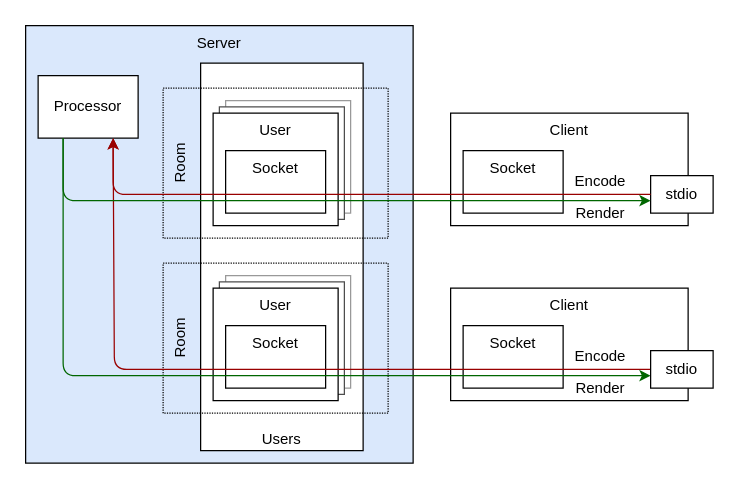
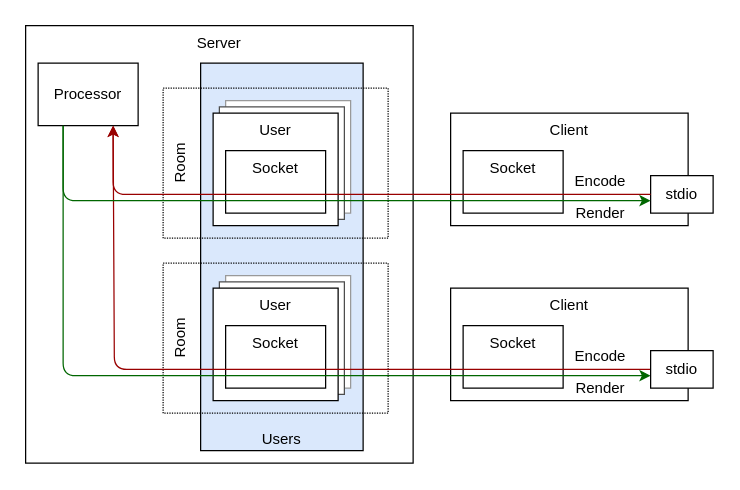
node "Server": fillcolor #dae8fc -> #ffffff
node "Processor": moved (88, 107) -> (88, 94)
node "Users": fillcolor #ffffff -> #dae8fc
